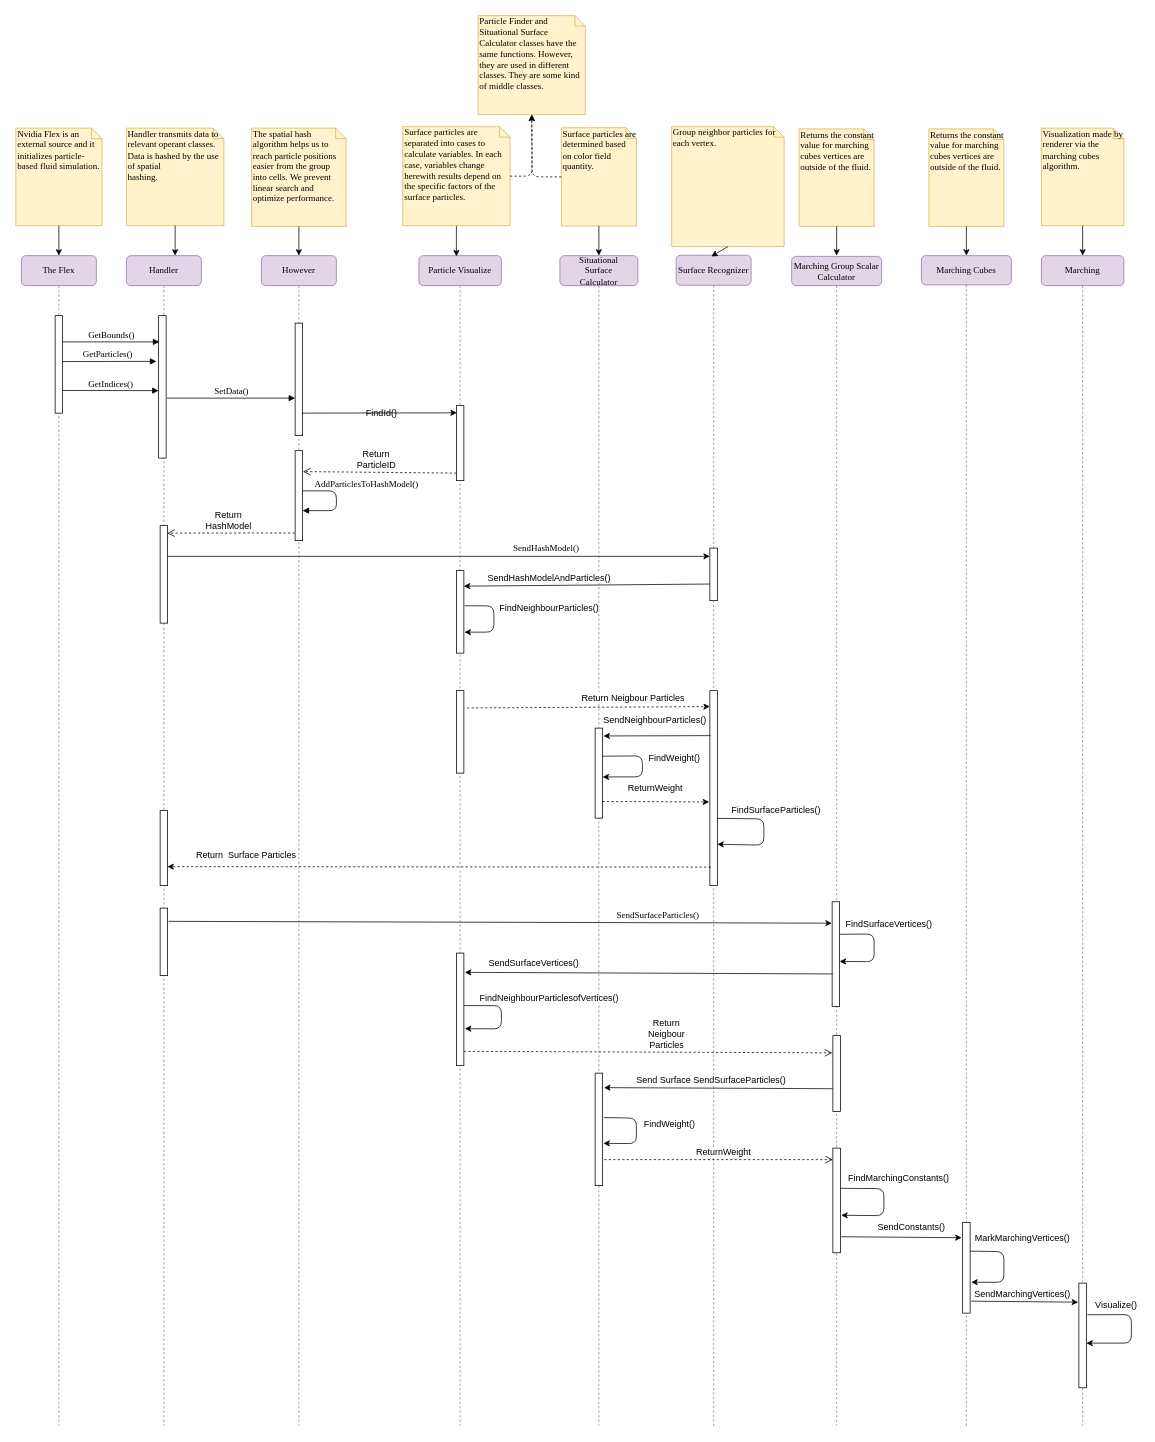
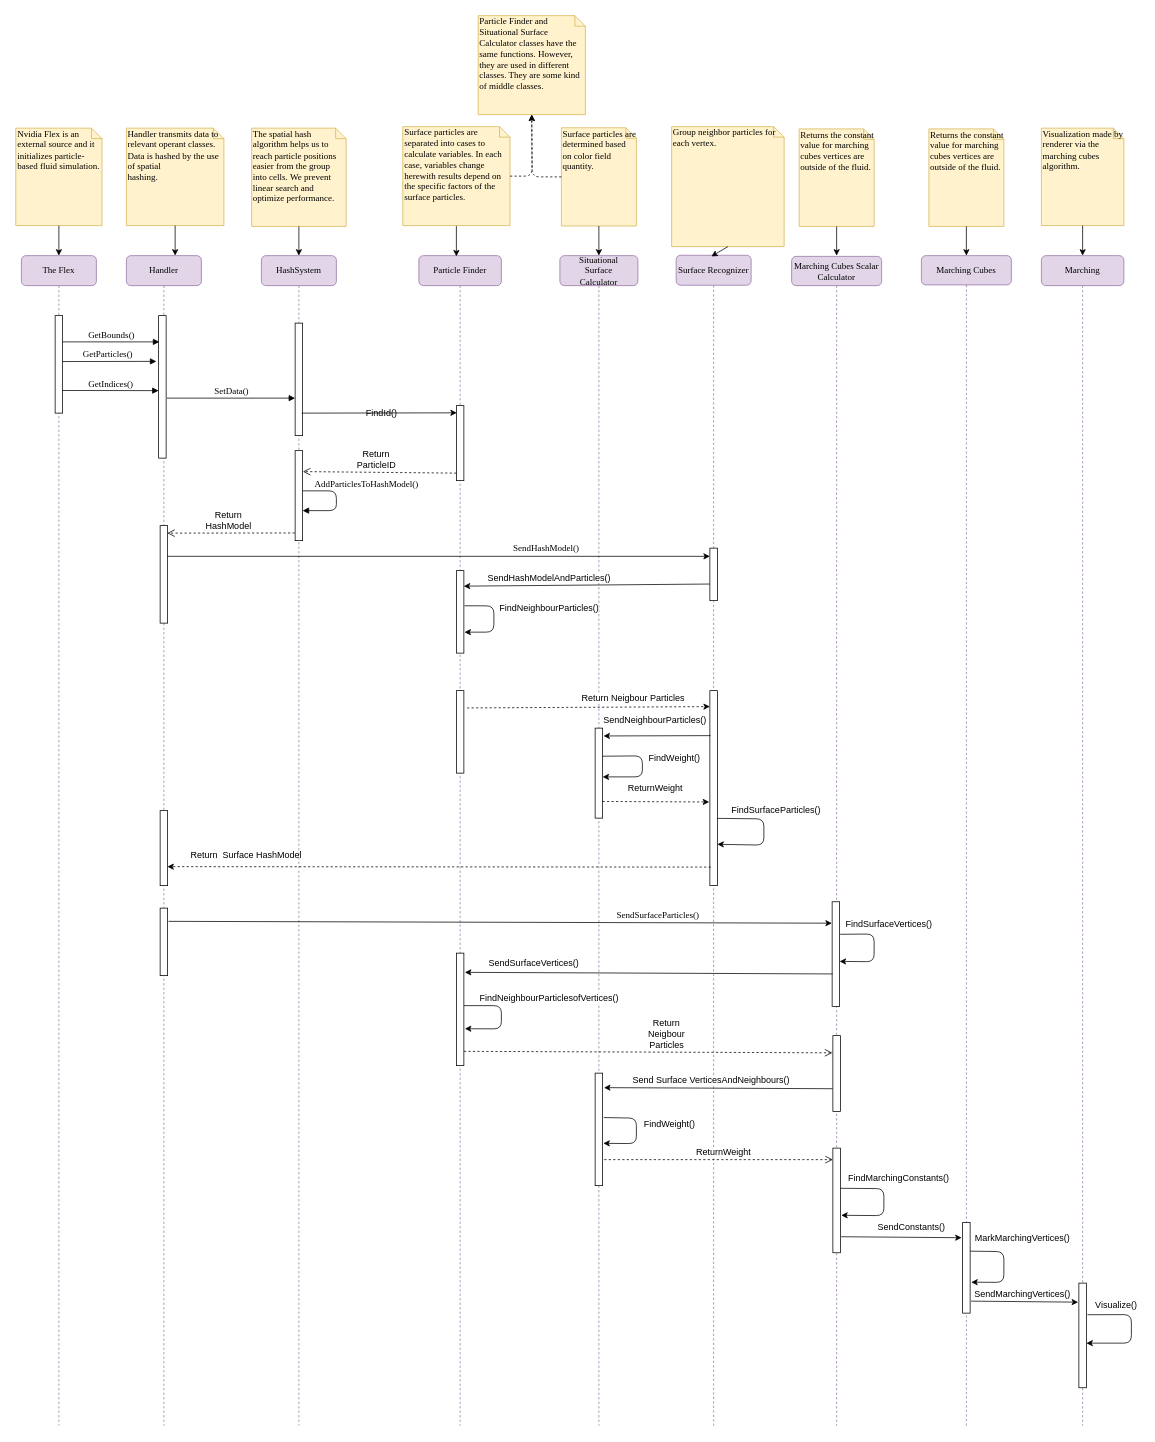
node "However": label "However" -> "HashSystem"
node "Particle Visualize": label "Particle Visualize" -> "Particle Finder"
node "Marching Group Scalar Calculator": label "Marching Group Scalar Calculator" -> "Marching Cubes Scalar Calculator"
node "Return Surface Particles": label "Return Surface Particles" -> "Return Surface HashModel"
node "Send Surface SendSurfaceParticles()": label "Send Surface SendSurfaceParticles()" -> "Send Surface VerticesAndNeighbours()"
